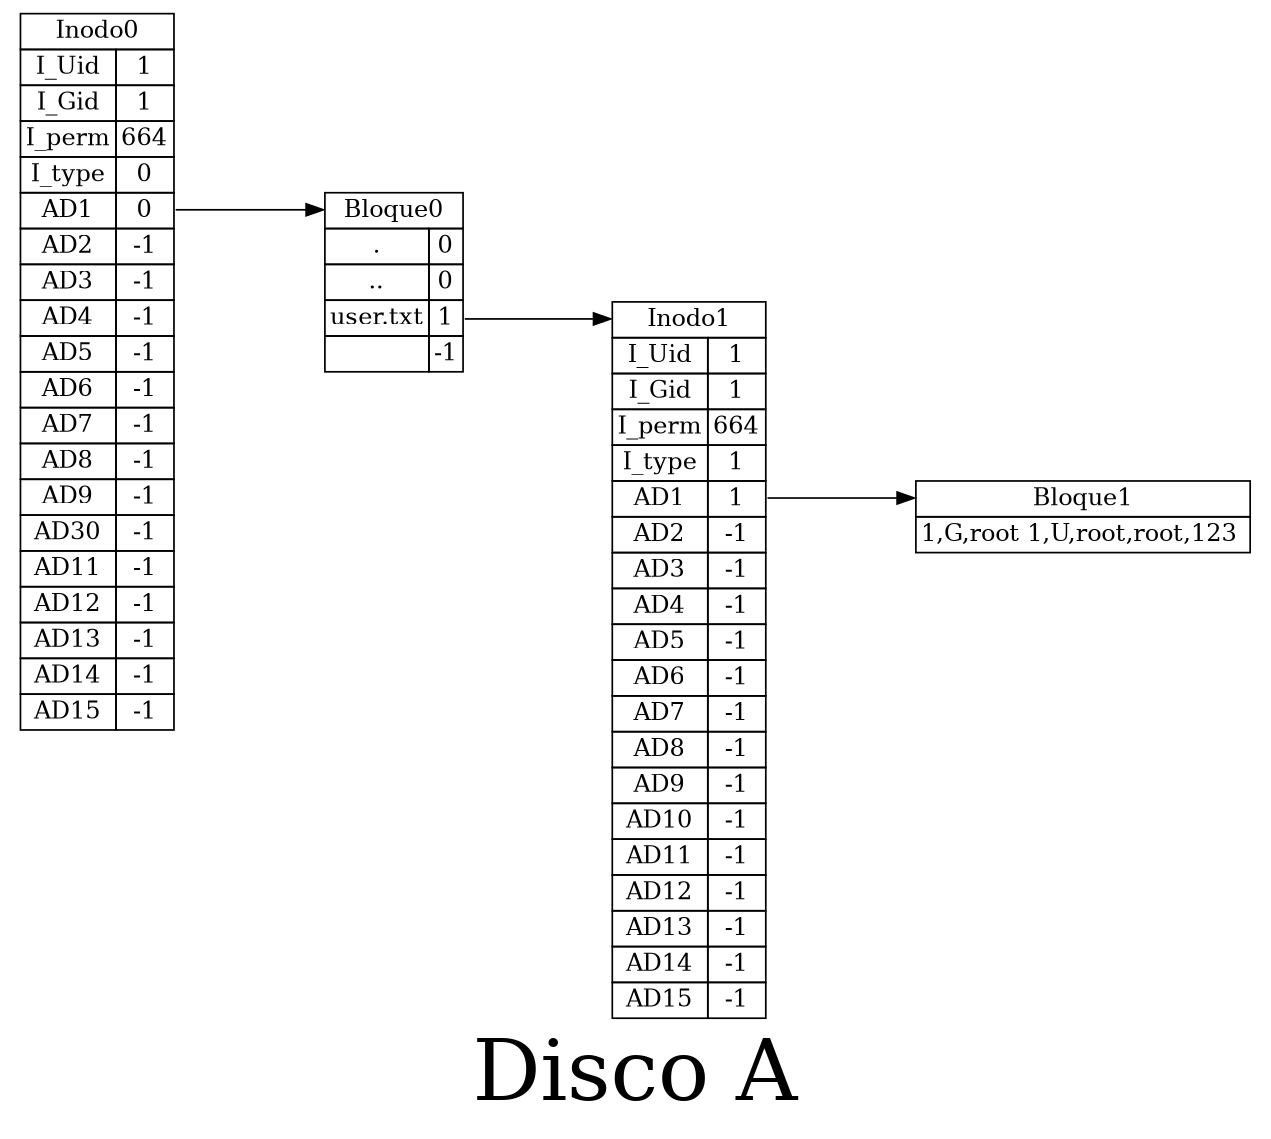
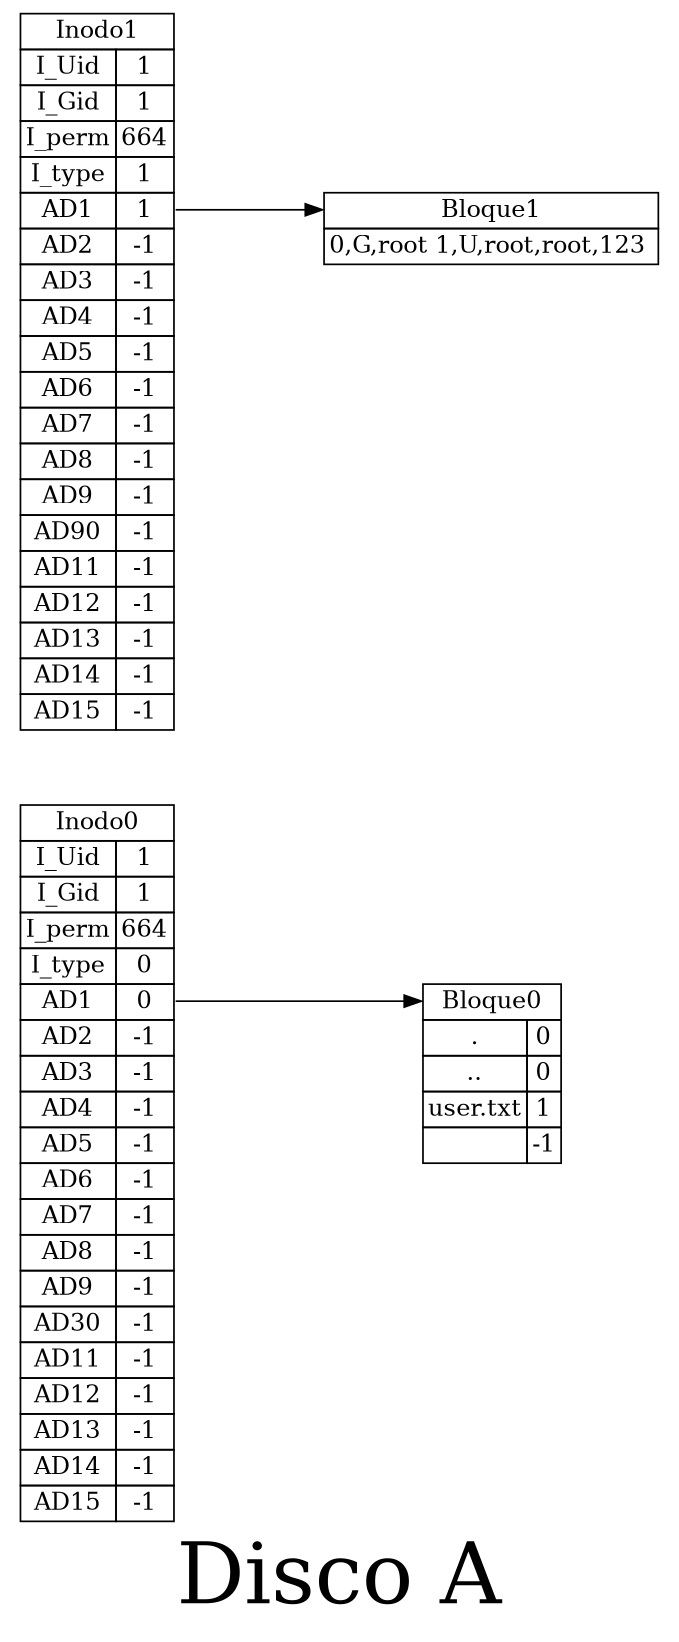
edge "Bloque0" -> "Inodo1": removed
node "Bloque1": text "1,G,root 1,U,root,root,123" -> "0,G,root 1,U,root,root,123"
node "Inodo1": text "AD10" -> "AD90"
